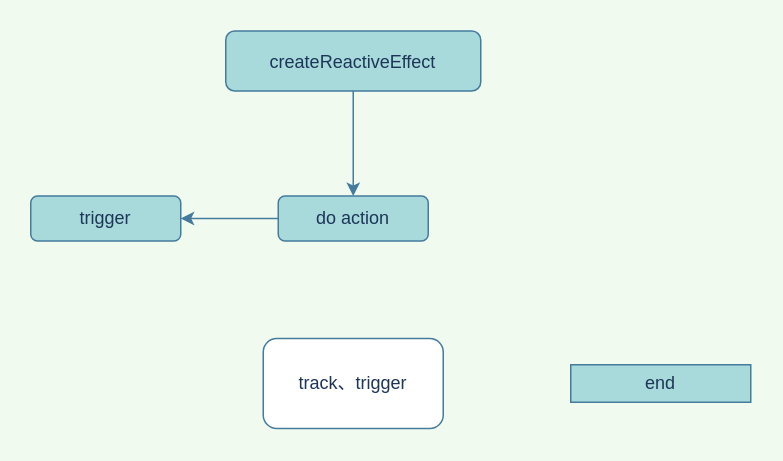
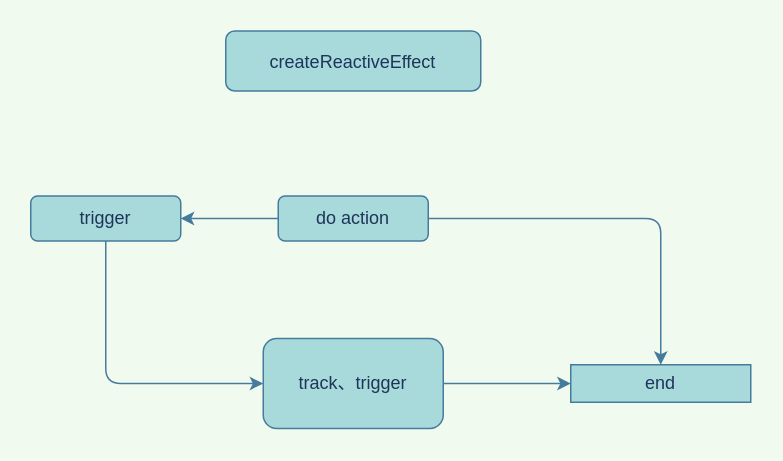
edge "createReactiveEffect" -> "do action": removed
edge "do action" -> "end": added
edge "trigger" -> "track、trigger": added
node "track、trigger": fillcolor #ffffff -> #a8dadc
edge "track、trigger" -> "end": added
